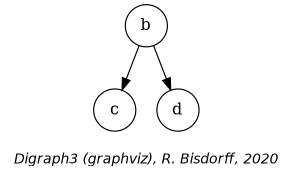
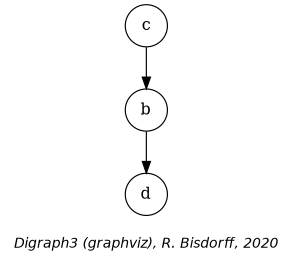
edge "b" -> "c": reversed
